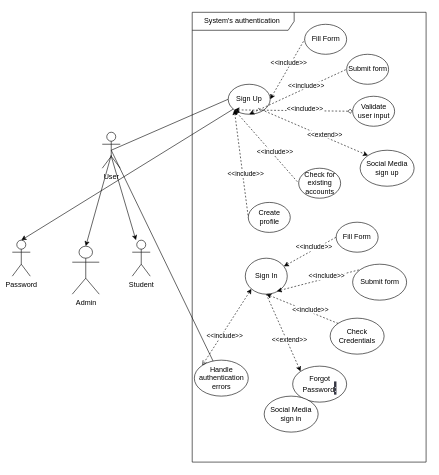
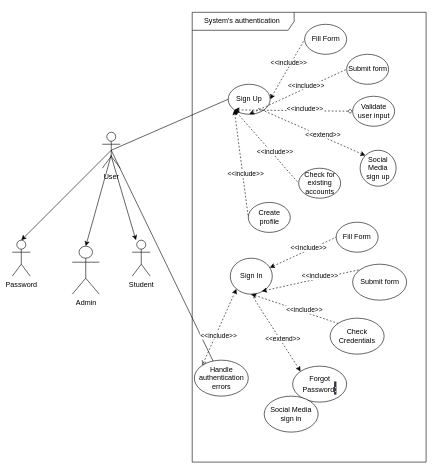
node "Social Media sign up": size 54x36 -> 36x36
edge "Sign Up" -> "Password": now "User" -> "Password"
node "Sign In": moved (266, 276) -> (251, 276)
